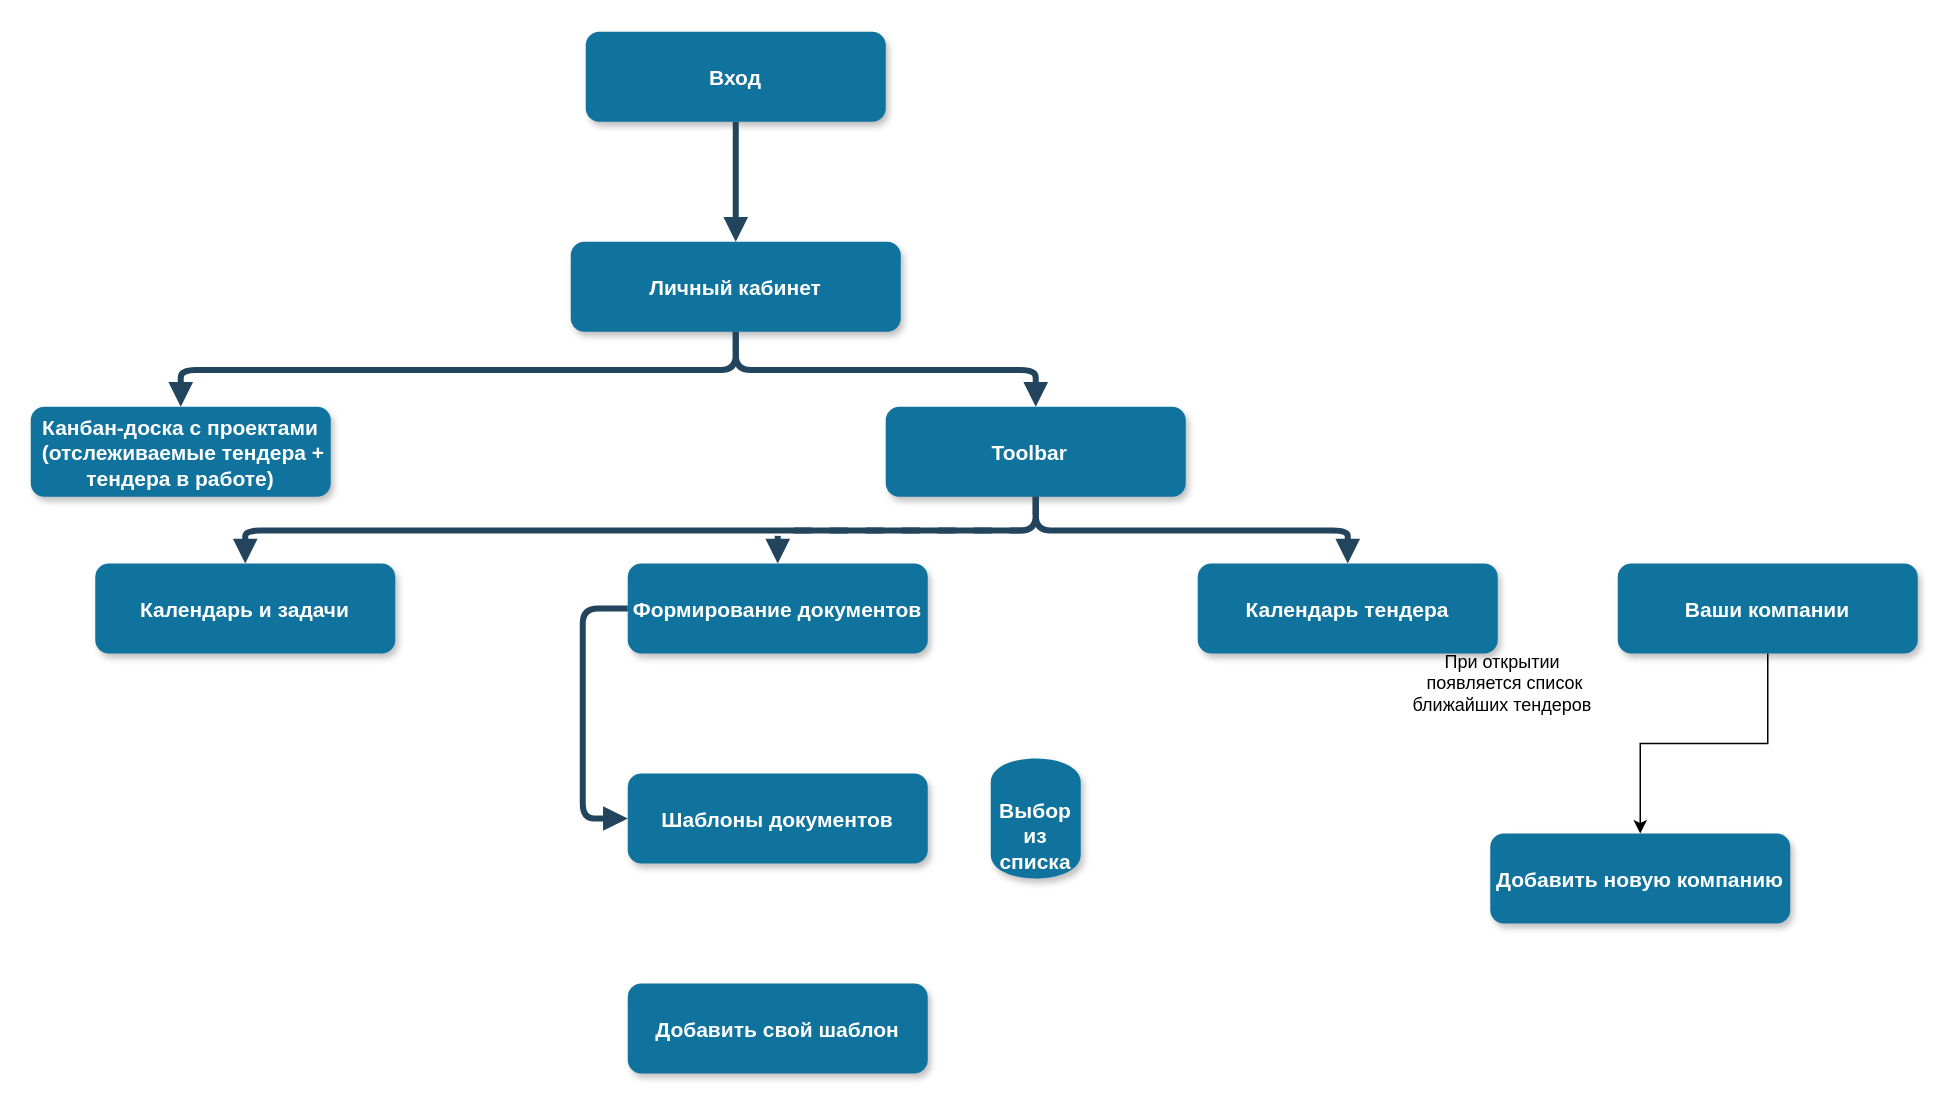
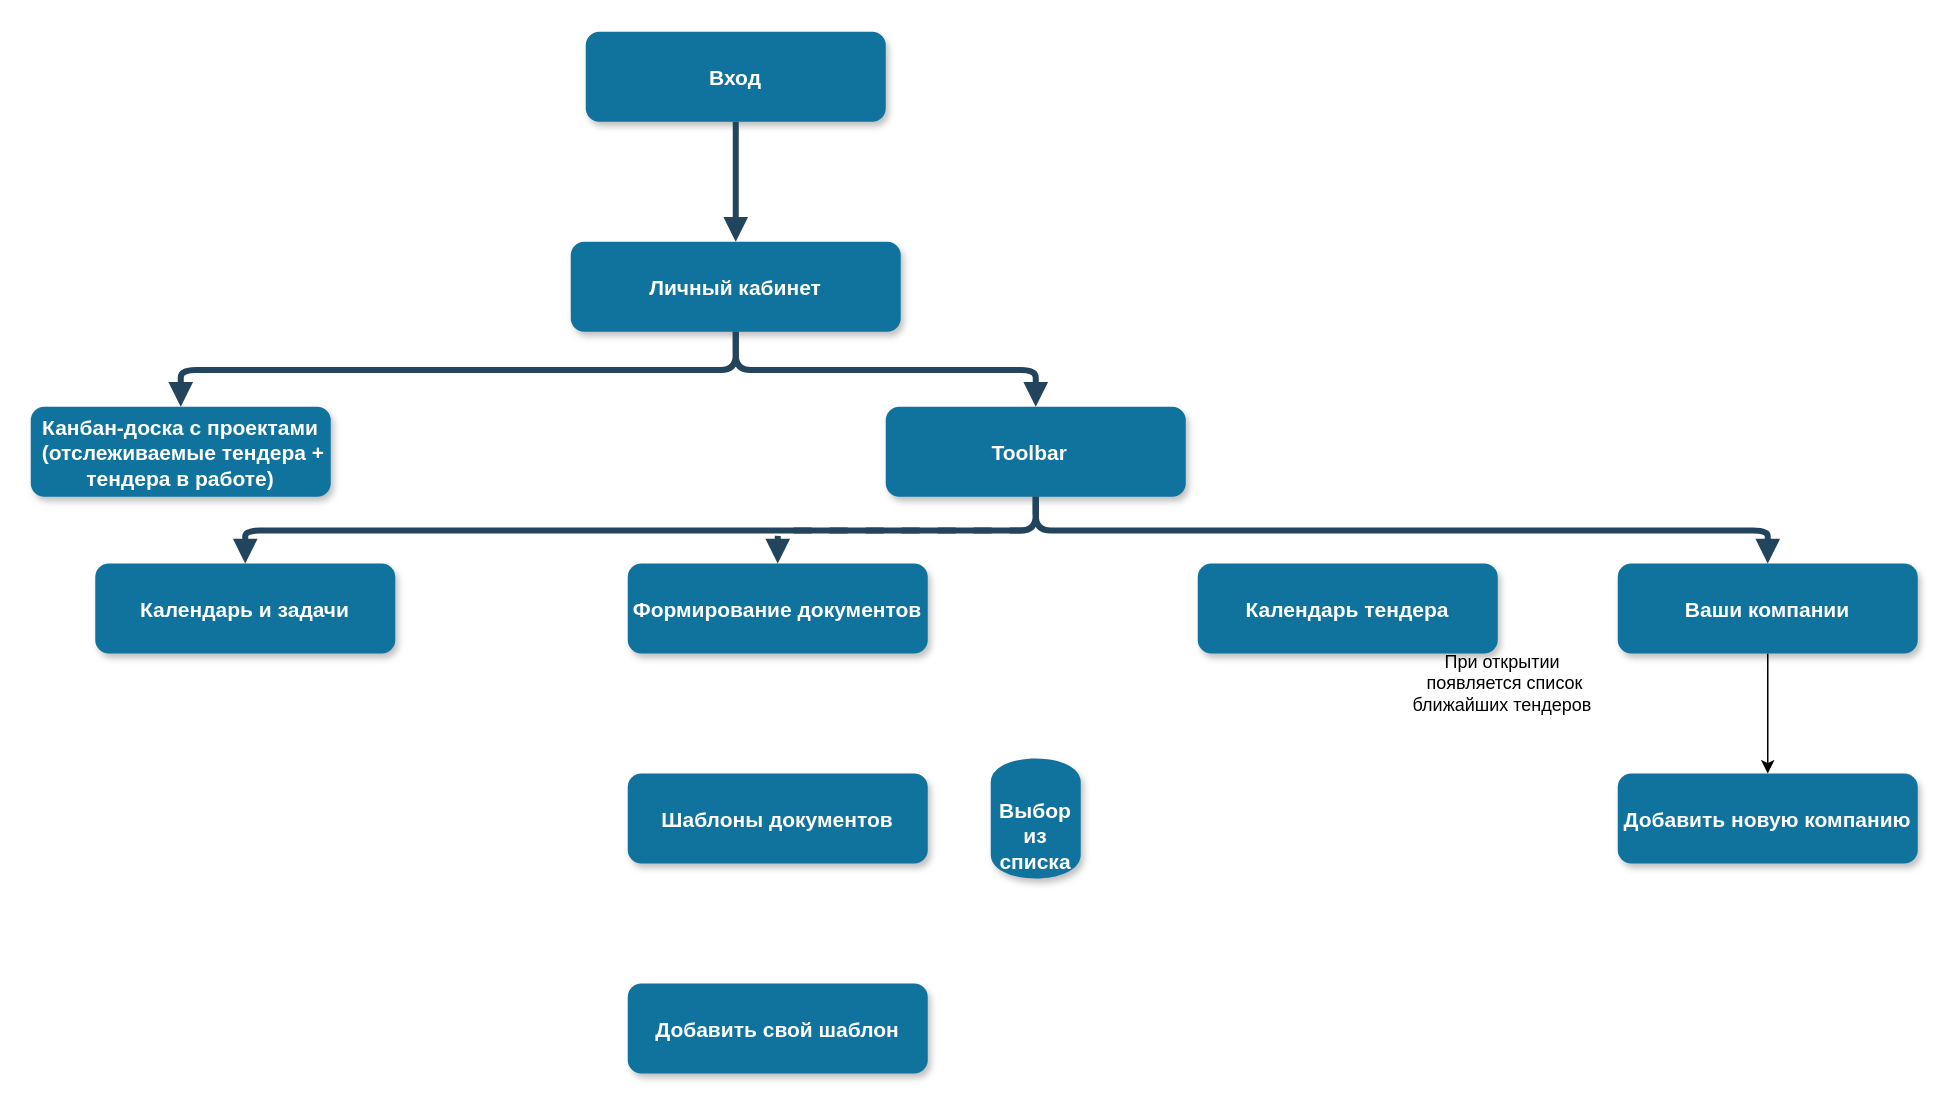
edge "Toolbar" -> "Ваши компании": added
edge "Toolbar" -> "Календарь тендера": removed
edge "Формирование документов" -> "Шаблоны документов": removed
node "Добавить новую компанию": moved (1640, 878) -> (1768, 818)
